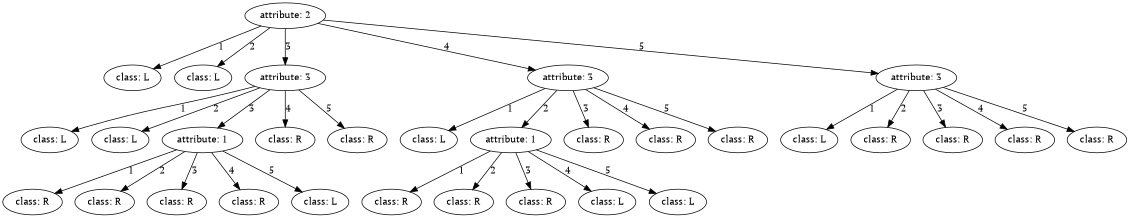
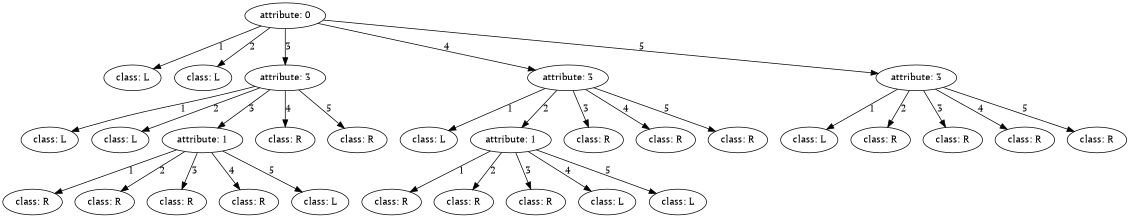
node "attribute: 2": label "attribute: 2" -> "attribute: 0"
